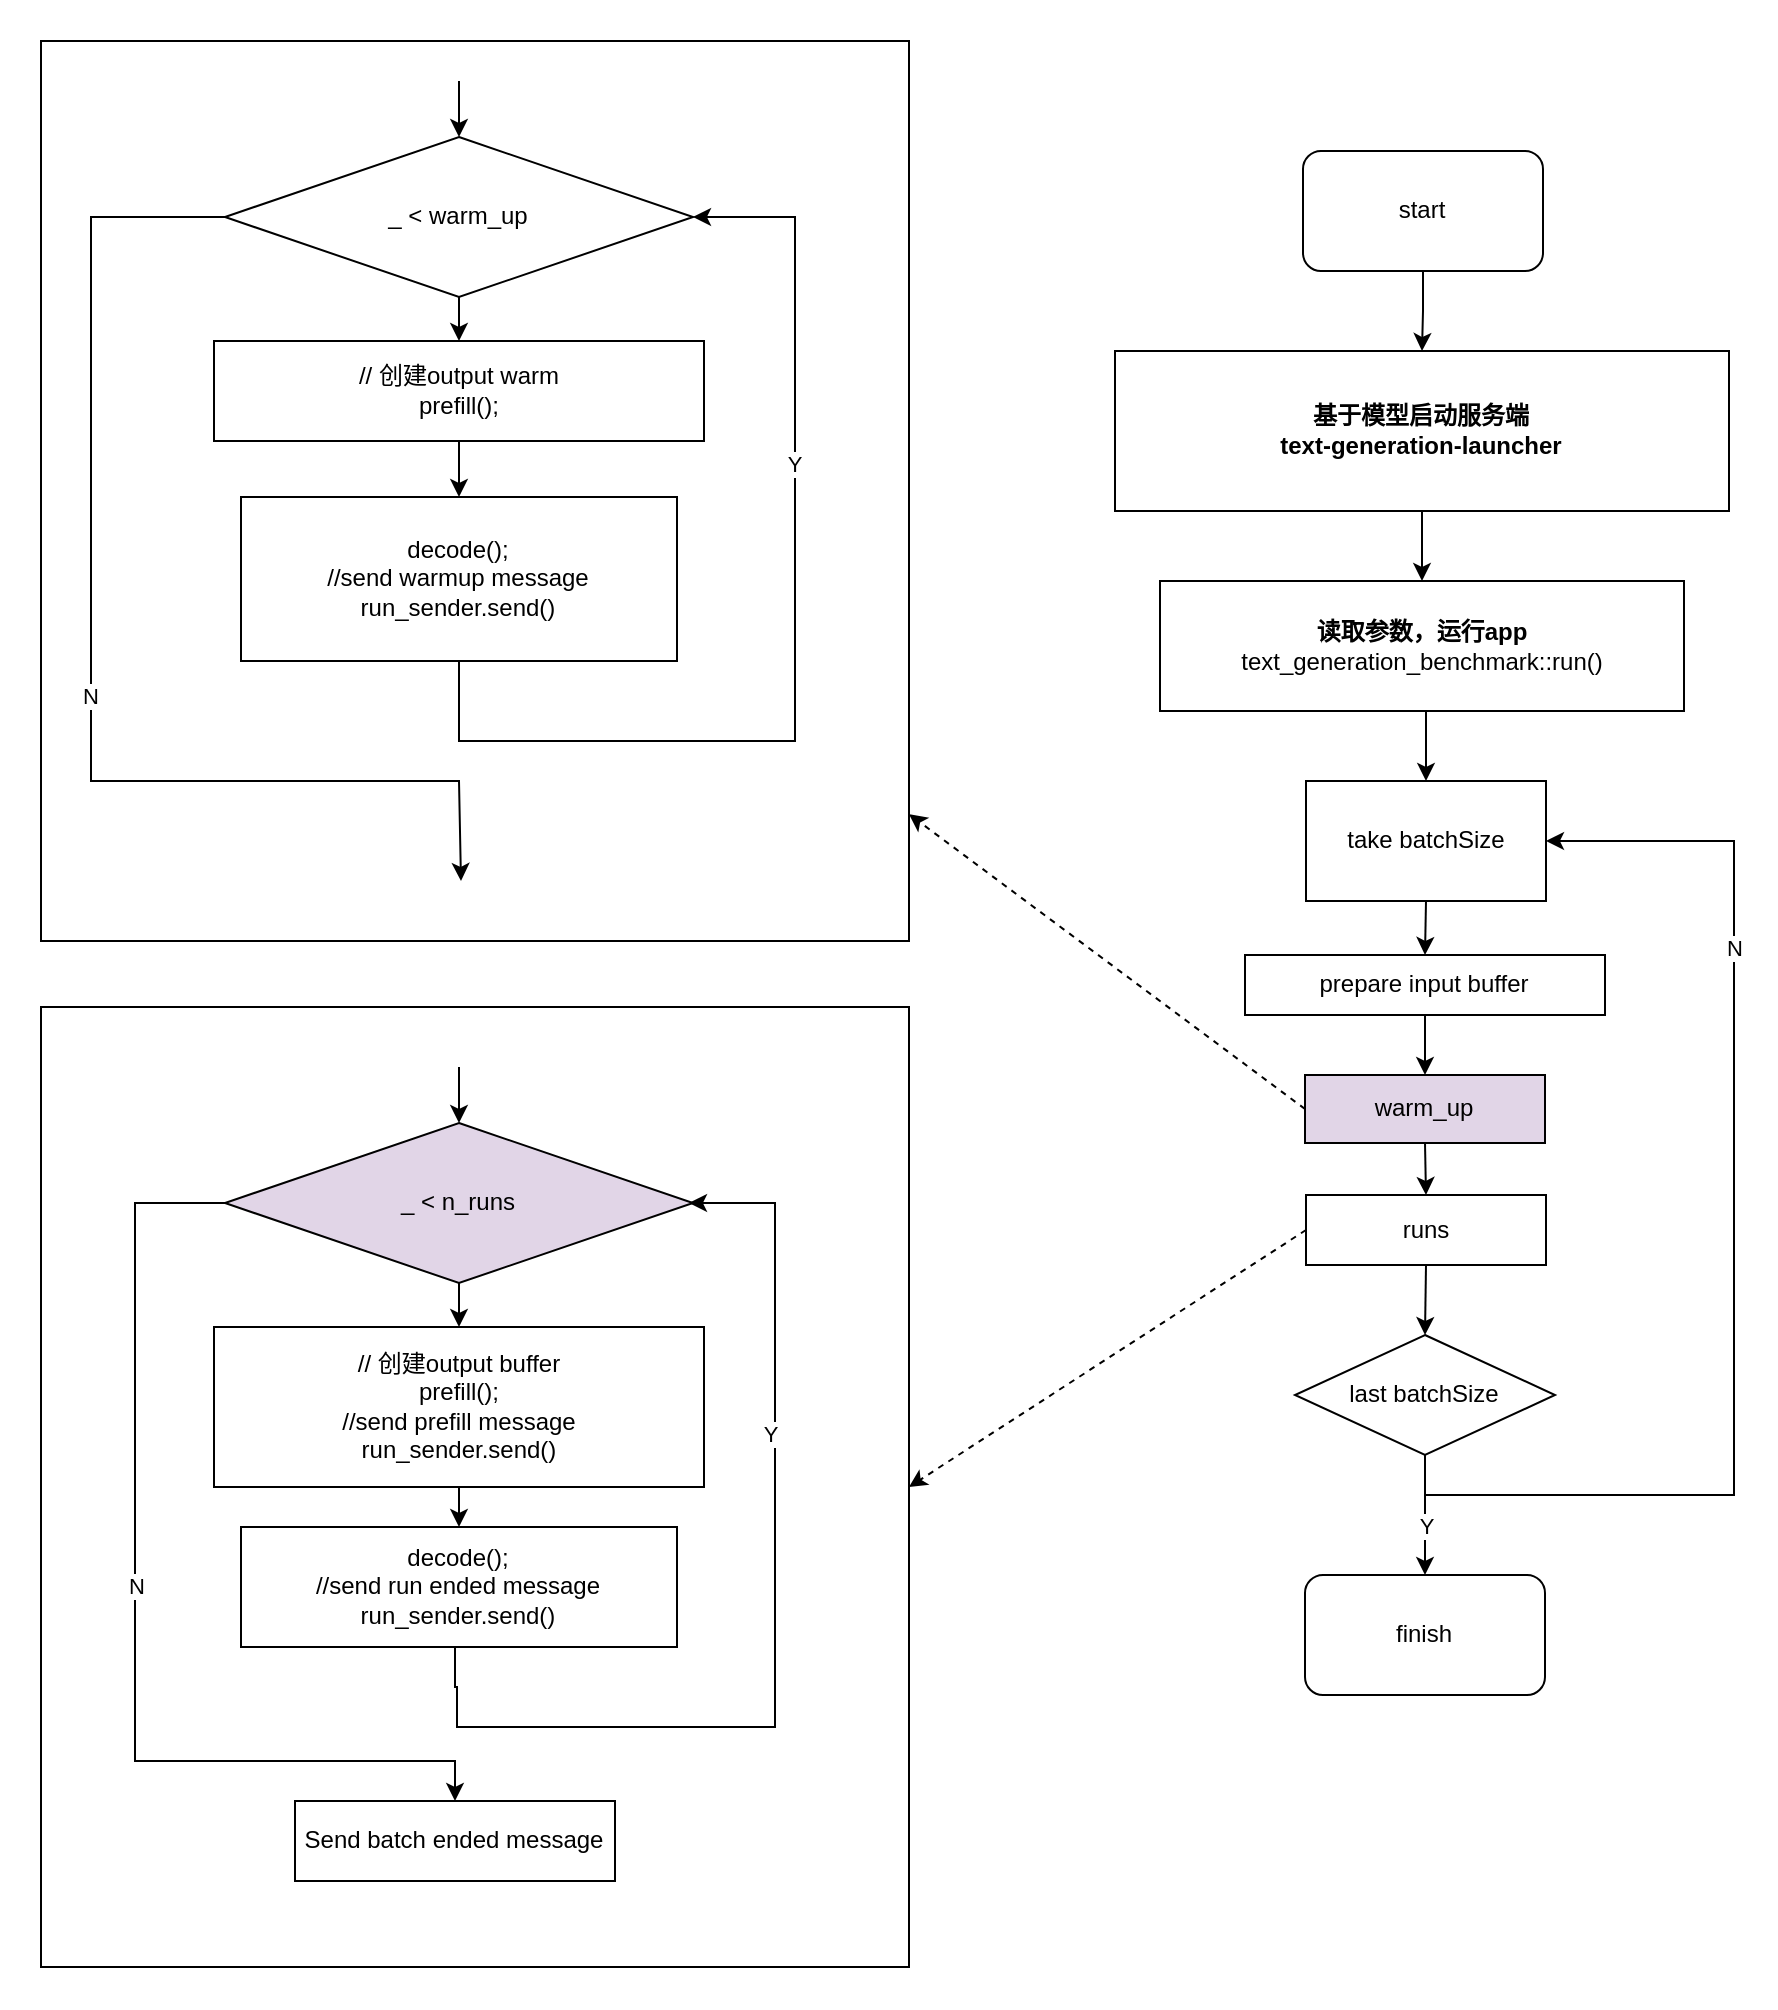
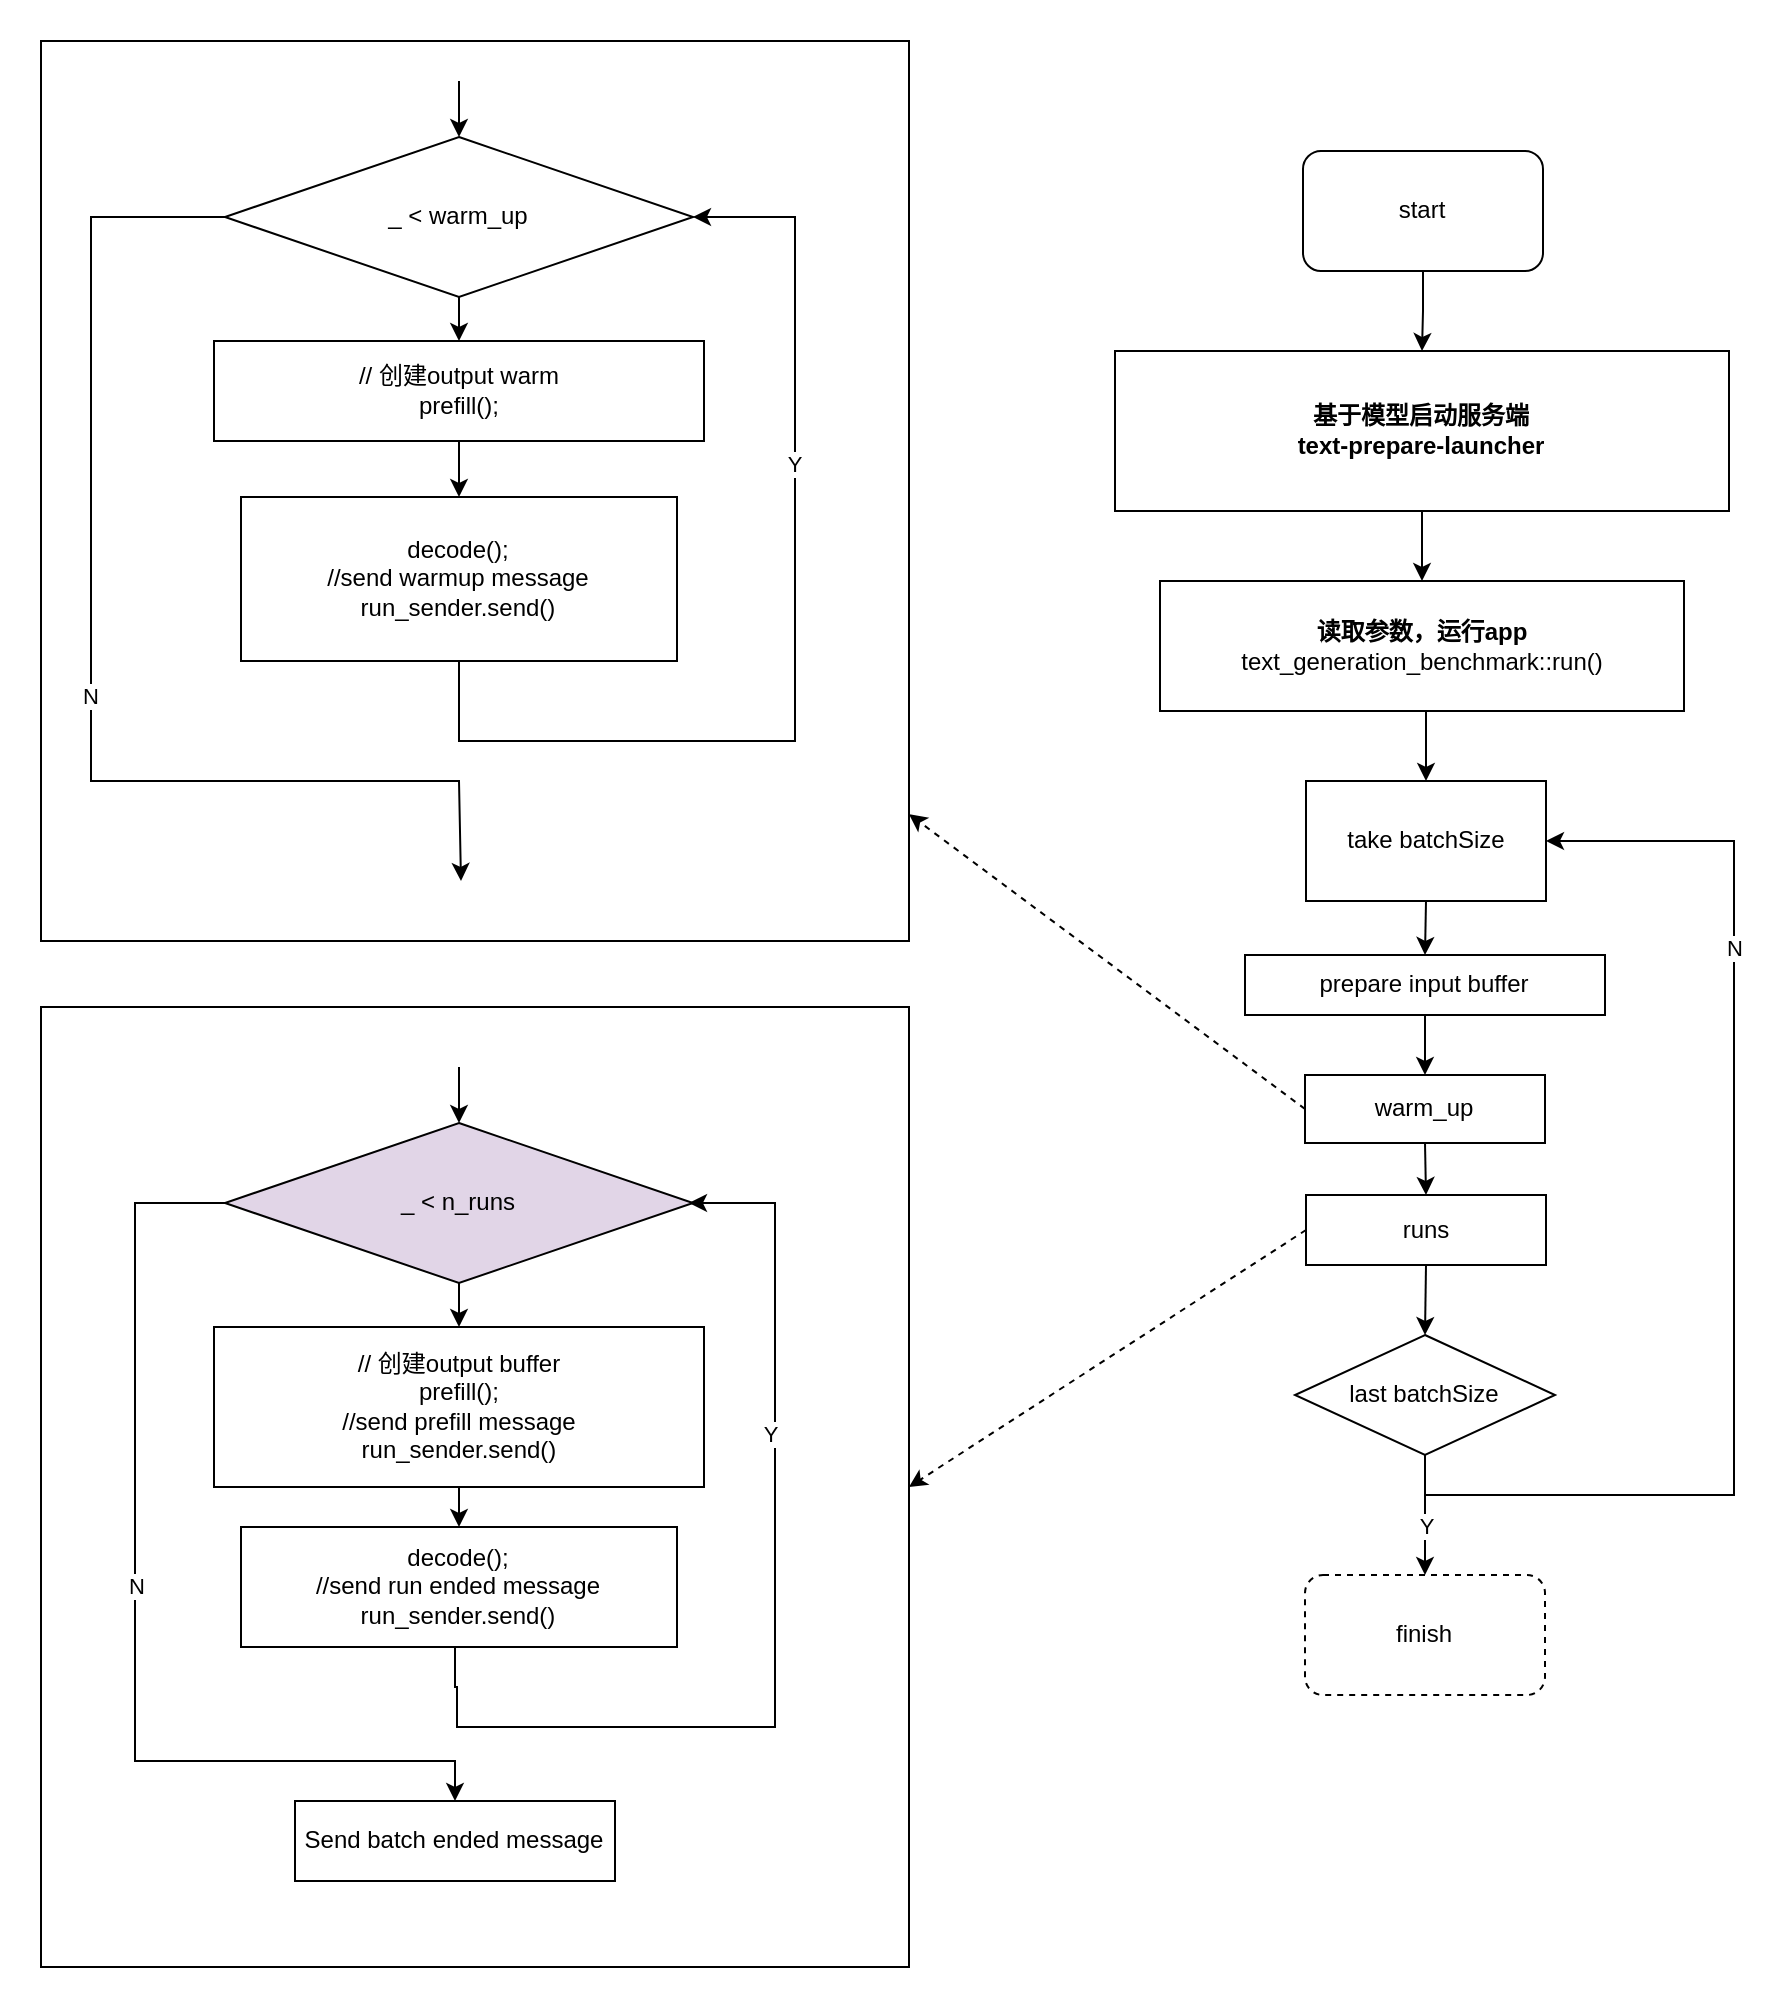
node "基于模型启动服务端 text-generation-launcher": label "基于模型启动服务端 text-generation-launcher" -> "基于模型启动服务端 text-prepare-launcher"
node "warm_up": fillcolor #e1d5e7 -> #ffffff
node "finish": style solid -> dashed
